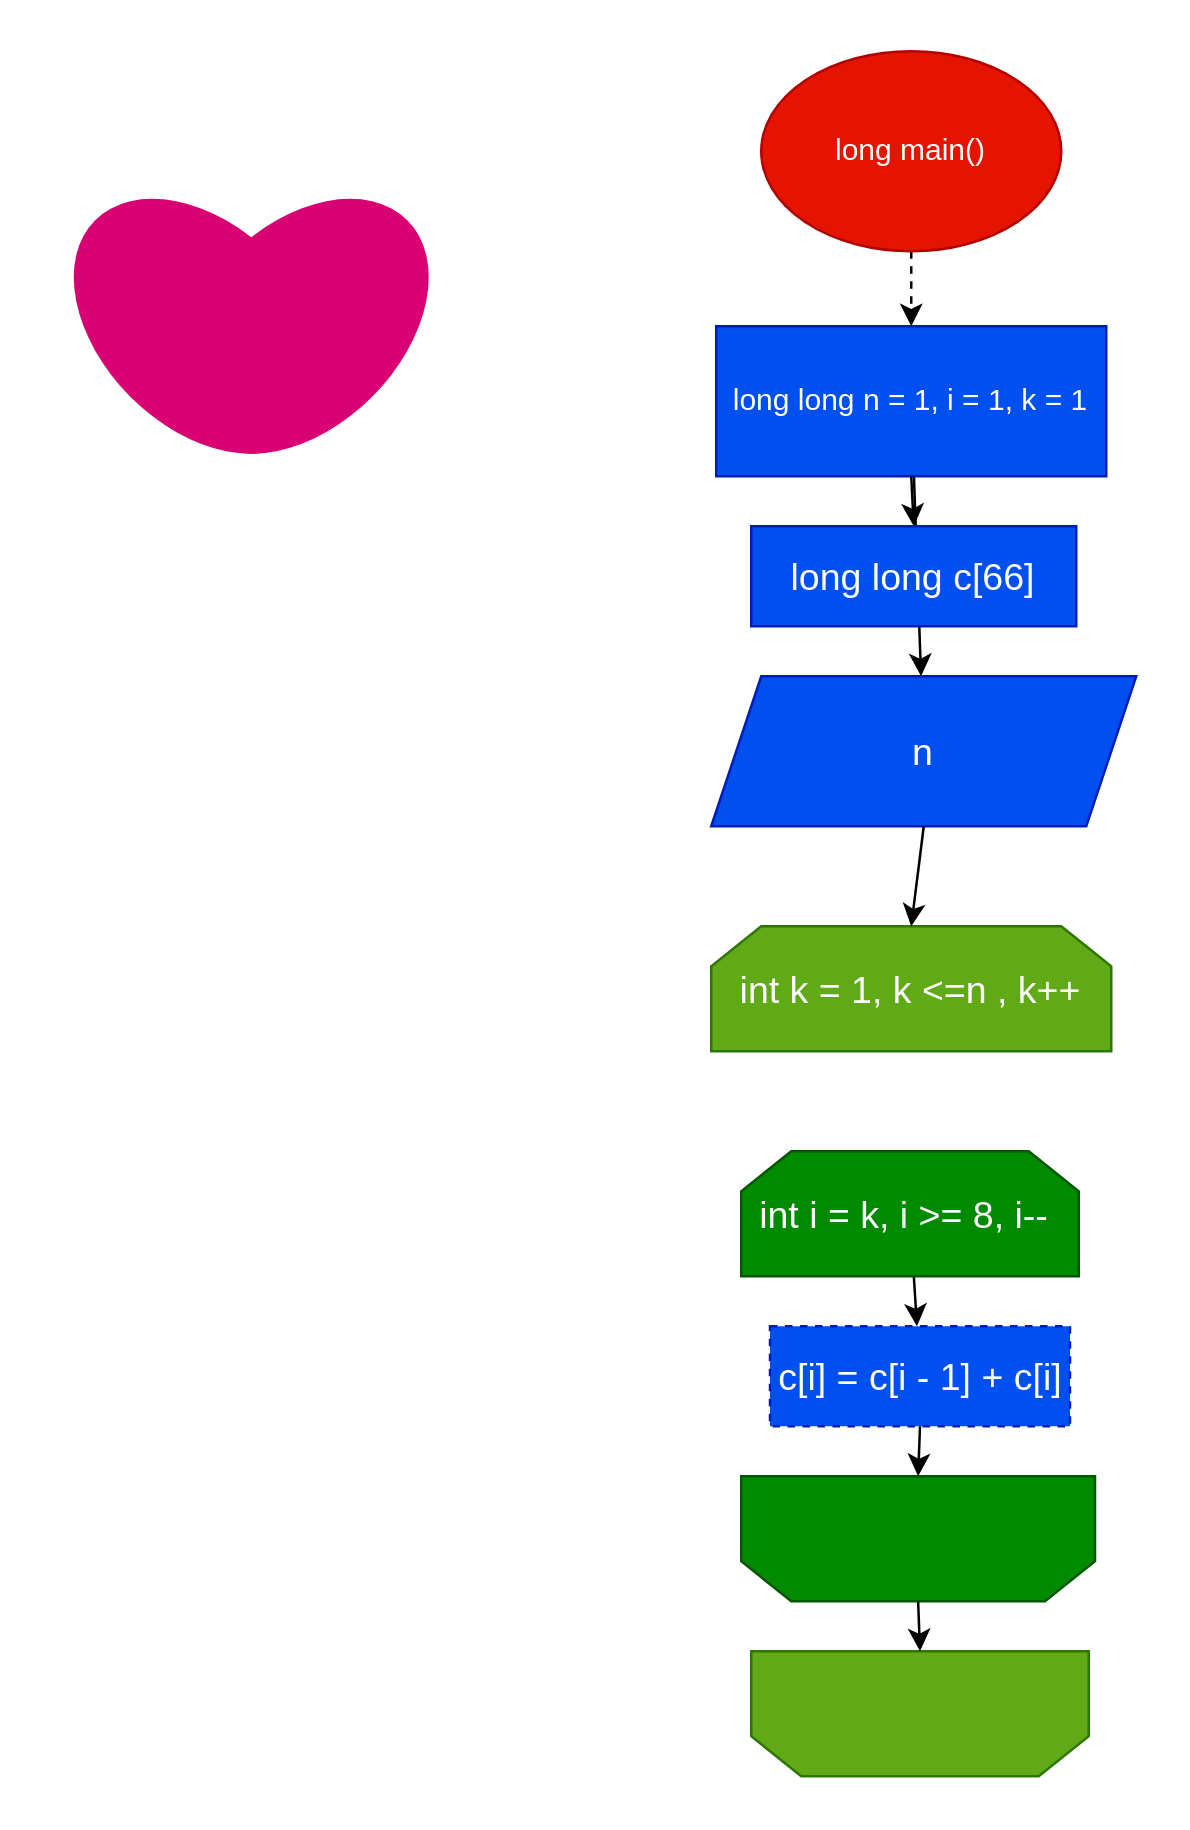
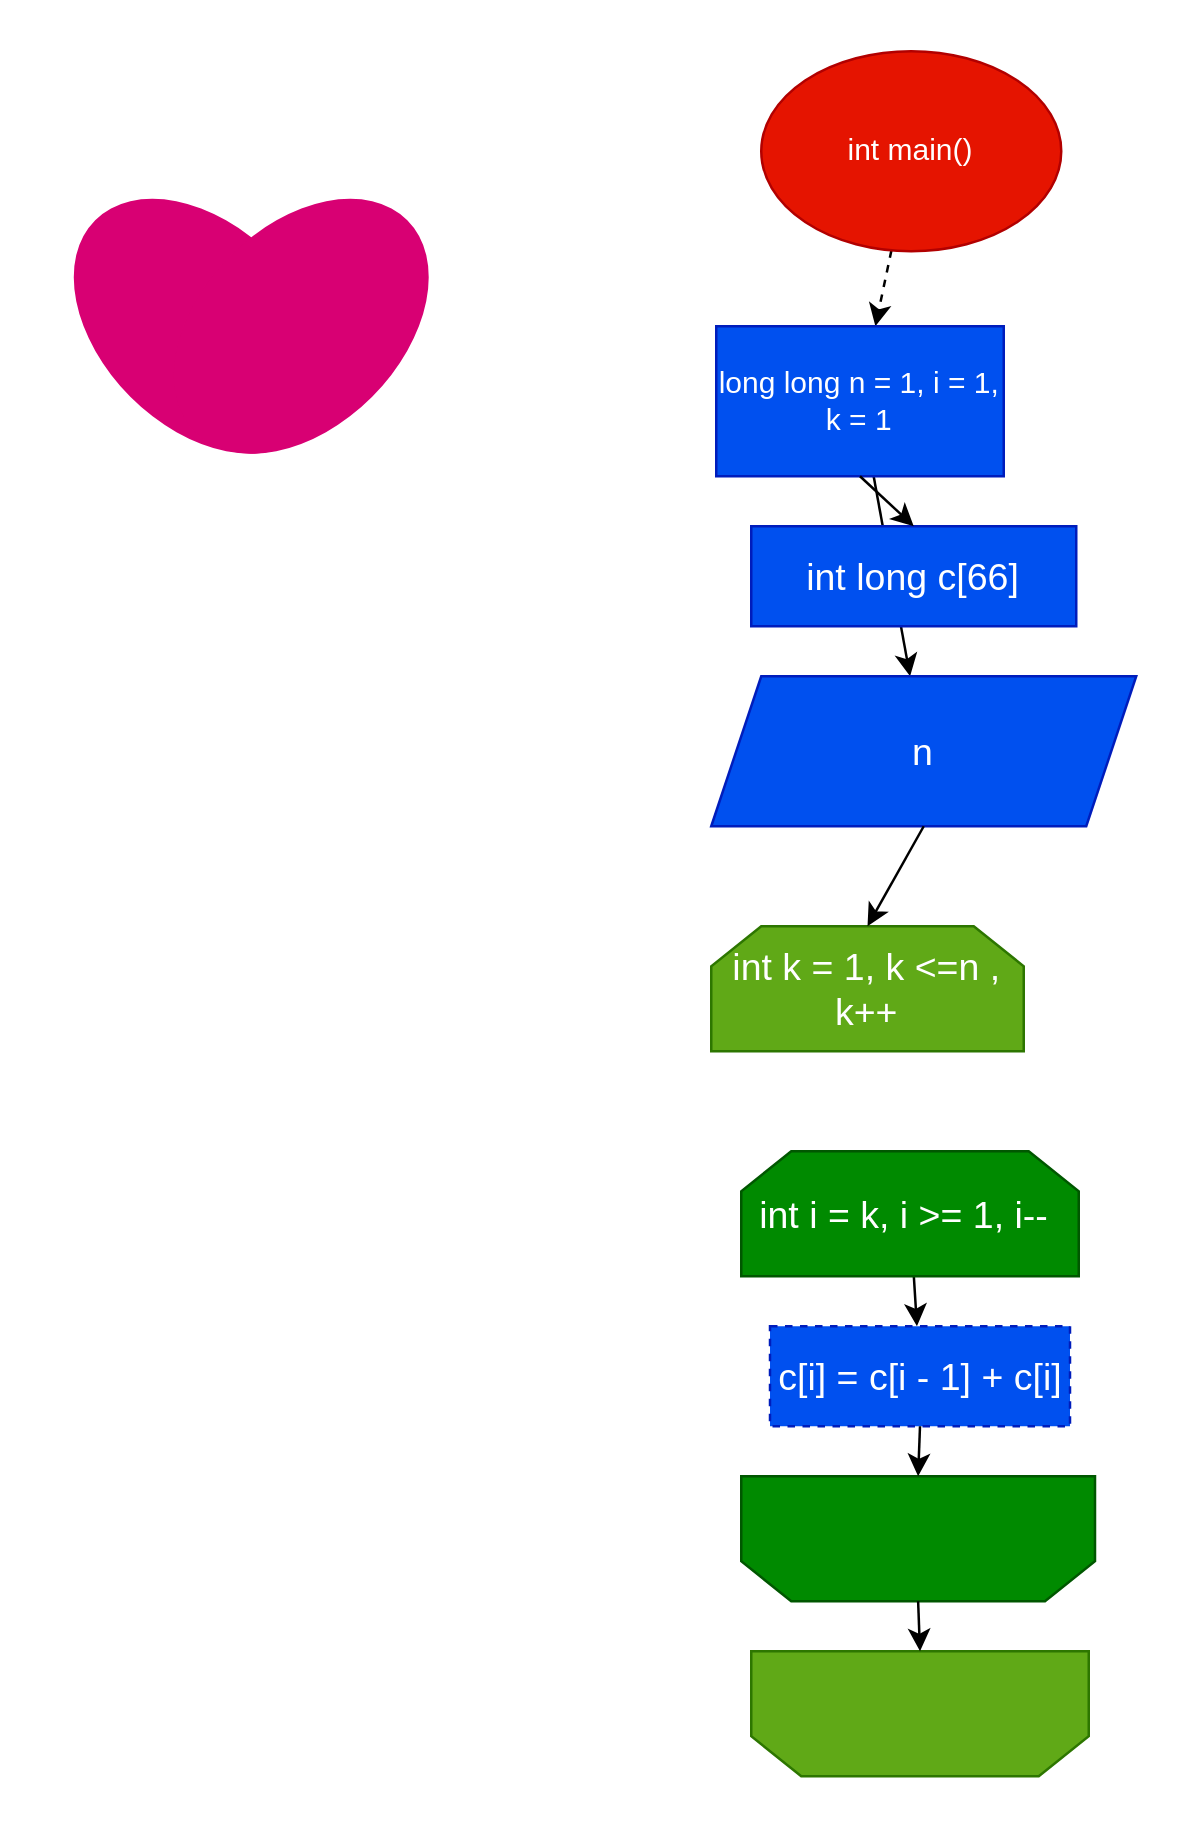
node "long main()": label "long main()" -> "int main()"
node "long long n = 1, i = 1, k = 1": size 390x150 -> 288x150
node "long long c[66]": label "long long c[66]" -> "int long c[66]"
node "int k = 1, k <=n , k++": size 400x125 -> 313x125
node "int i = k, i >= 8, i--": label "int i = k, i >= 8, i--" -> "int i = k, i >= 1, i--"
